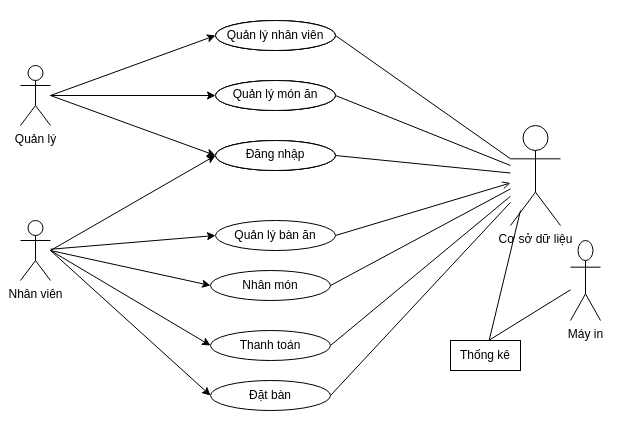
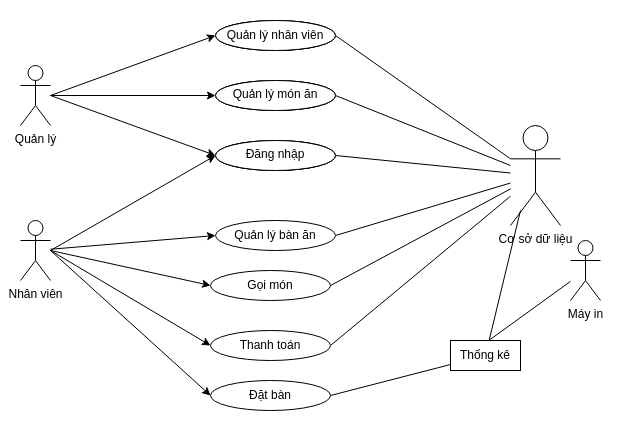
edge "Quản lý bàn ăn" -> "Cơ sở dữ liệu": arrowhead open -> none
node "Máy in": size 30x80 -> 30x60
node "Nhân món": label "Nhân món" -> "Gọi món"
edge "Cơ sở dữ liệu" -- "Đặt bàn": now "Thống kê" -- "Đặt bàn"
